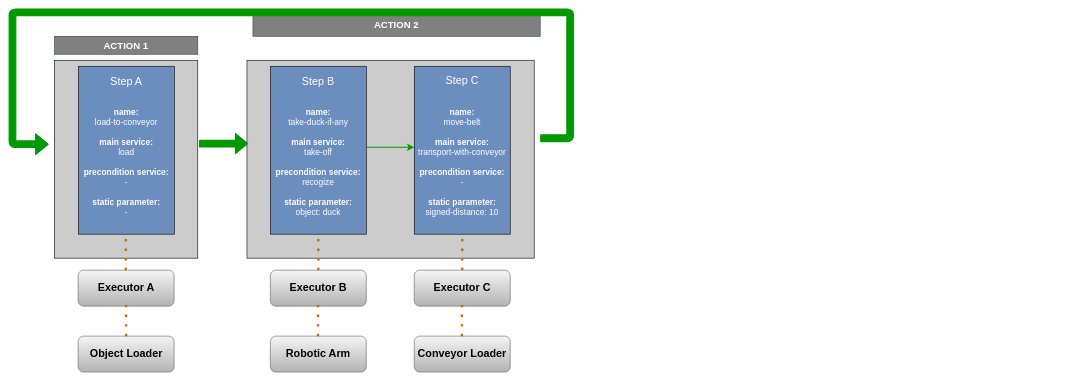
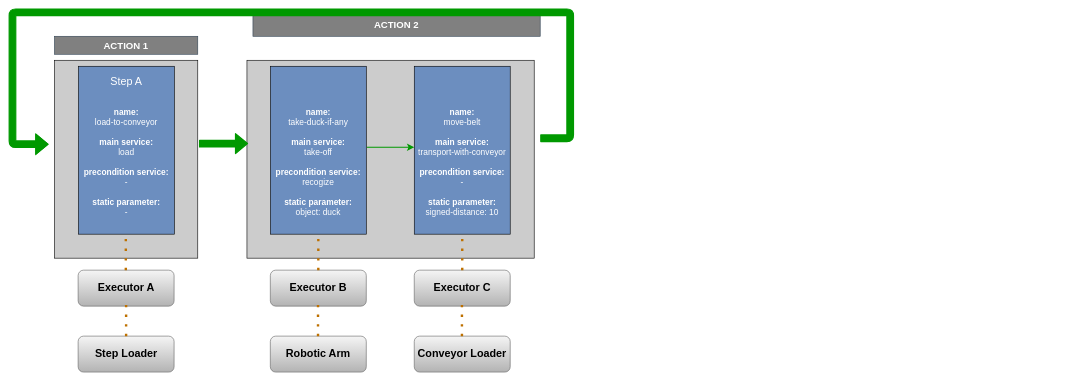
node "Step B": removed
node "Step C": removed
node "Object Loader": label "Object Loader" -> "Step Loader"
